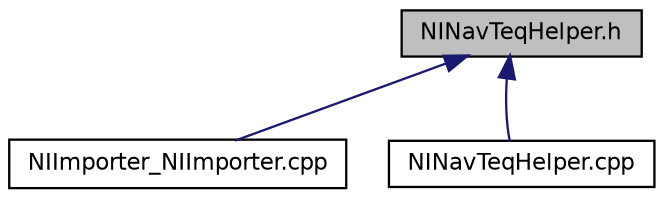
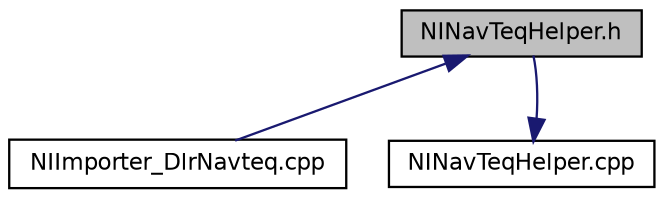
edge "NINavTeqHelper.cpp" -> "NINavTeqHelper.h": reversed
node "NIImporter_NIImporter.cpp": label "NIImporter_NIImporter.cpp" -> "NIImporter_DlrNavteq.cpp"
